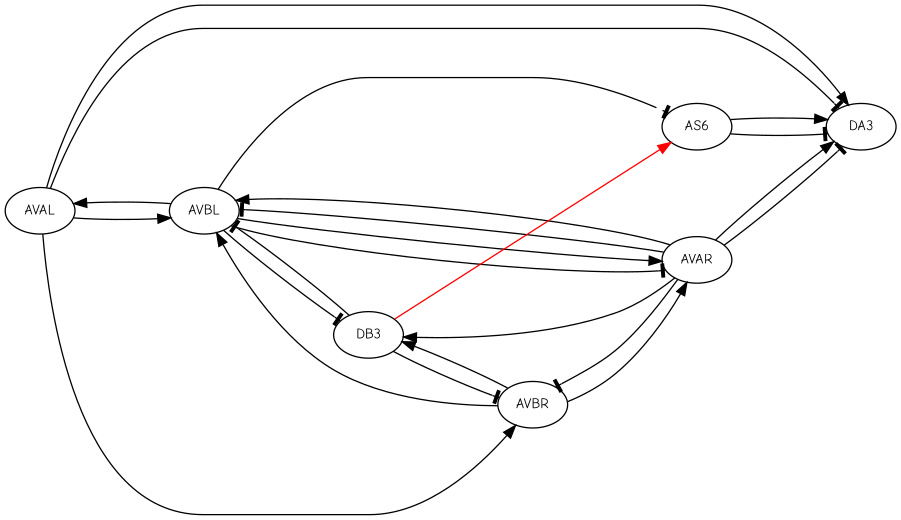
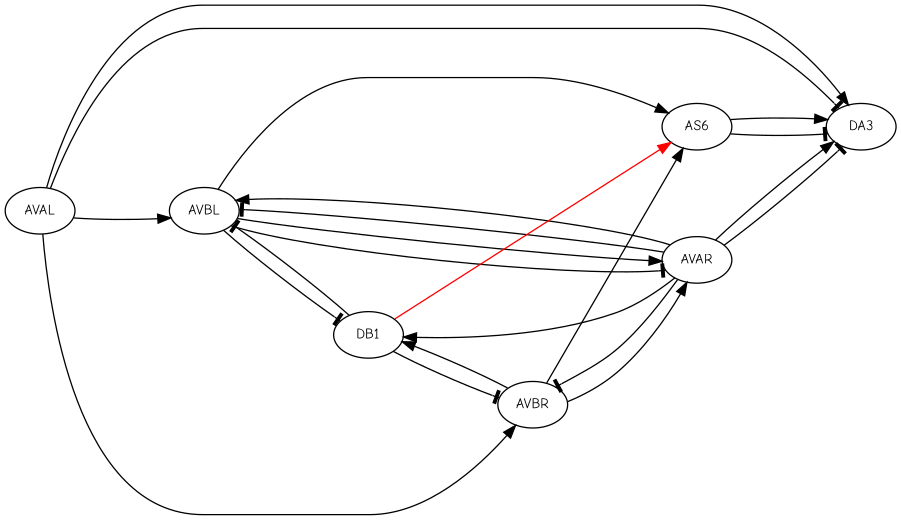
edge "AVBL" -> "AS6": arrowhead tee -> normal
edge "AVBL" -> "AVAL": removed
node "DB3": label "DB3" -> "DB1"
edge "AVBR" -> "AVBL": now "AVBR" -> "AS6"
